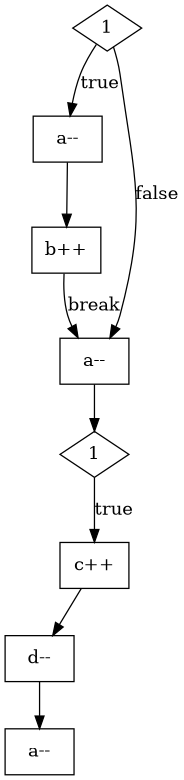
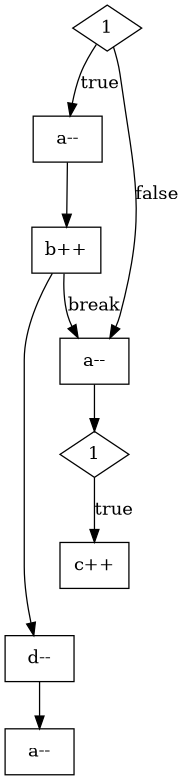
edge "c++" -> "d--": now "b++" -> "d--"
